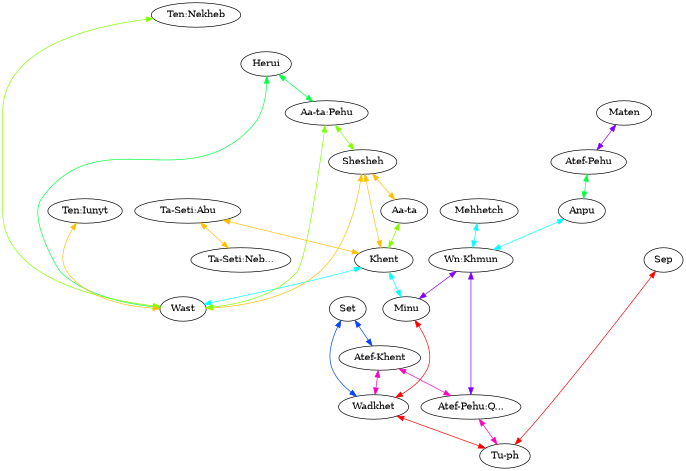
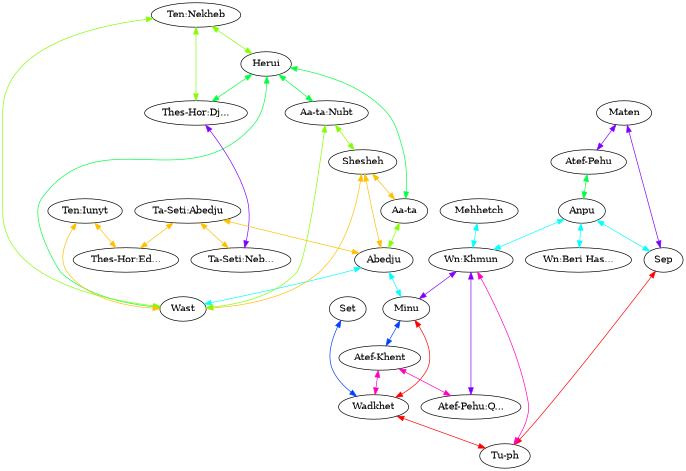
edge "Ten:Nekheb" -- "Herui": added
edge "Herui" -- "Aa-ta": added
node "Thes-Hor:Dj...": added
node "Aa-ta:Pehu": label "Aa-ta:Pehu" -> "Aa-ta:Nubt"
edge "Maten" -- "Sep": added
node "Ta-Seti:Abu": label "Ta-Seti:Abu" -> "Ta-Seti:Abedju"
edge "Anpu" -- "Sep": added
node "Thes-Hor:Ed...": added
node "Khent": label "Khent" -> "Abedju"
node "Wn:Beri Has...": added
edge "Set" -- "Atef-Khent": now "Minu" -- "Atef-Khent"
edge "Atef-Pehu:Q..." -- "Tu-ph": now "Wn:Khmun" -- "Tu-ph"
